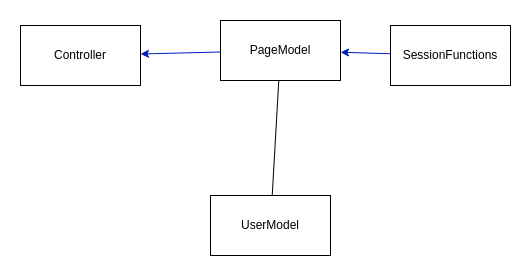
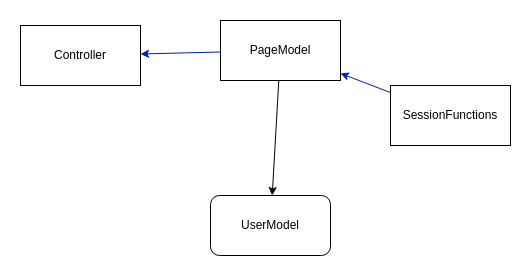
node "SessionFunctions": moved (451, 56) -> (451, 116)
edge "PageModel" -- "UserModel": arrowhead none -> classic
node "UserModel": shape rectangle -> rounded rectangle
